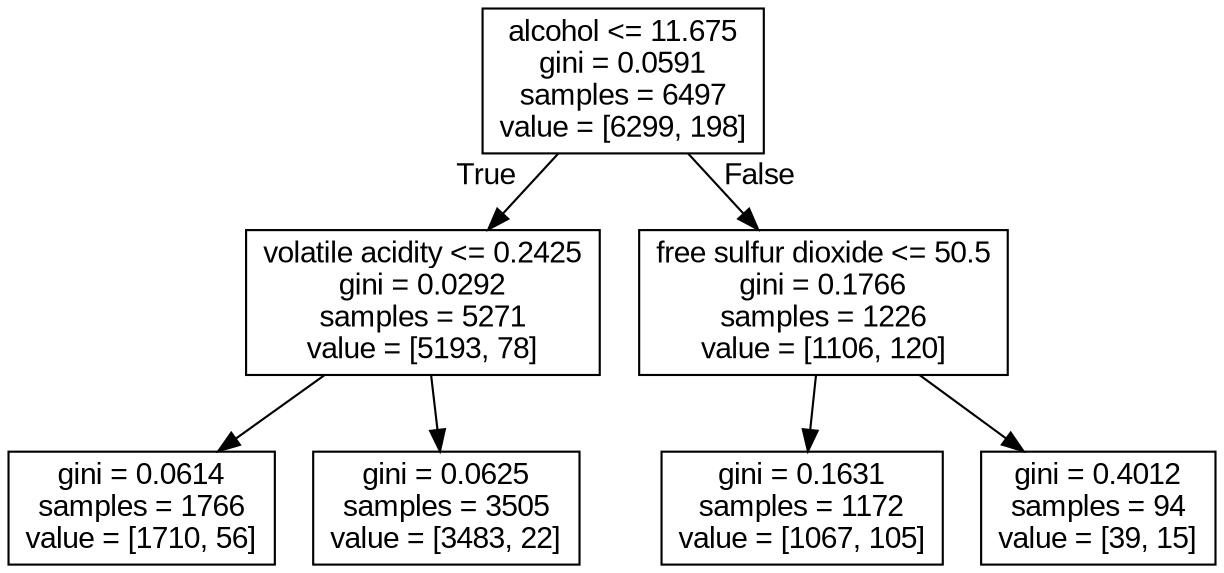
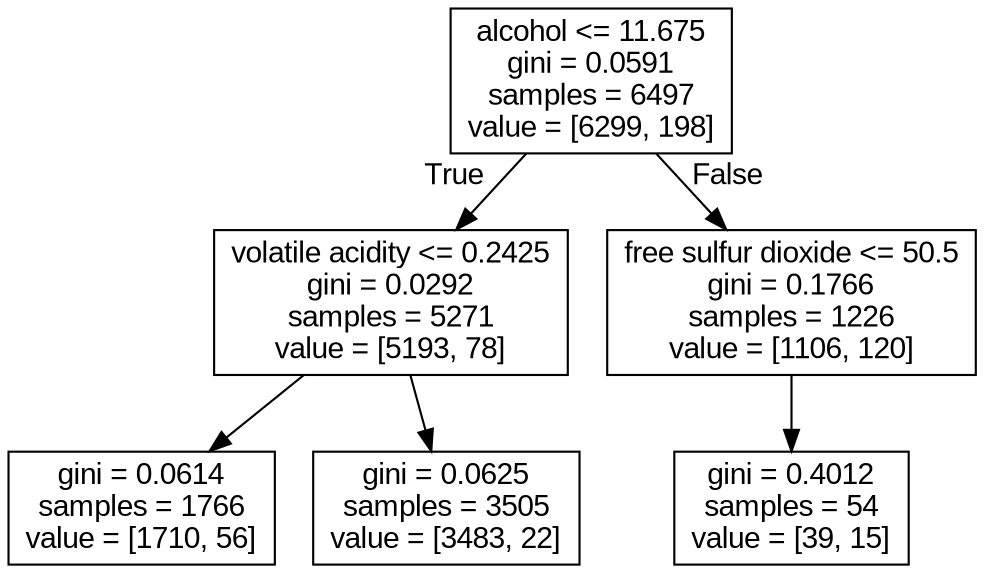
node "gini = 0.1631 samples = 1172 value = [1067, 105]": removed
node "gini = 0.4012 samples = 94 value = [39, 15]": label "gini = 0.4012 samples = 94 value = [39, 15]" -> "gini = 0.4012 samples = 54 value = [39, 15]"
